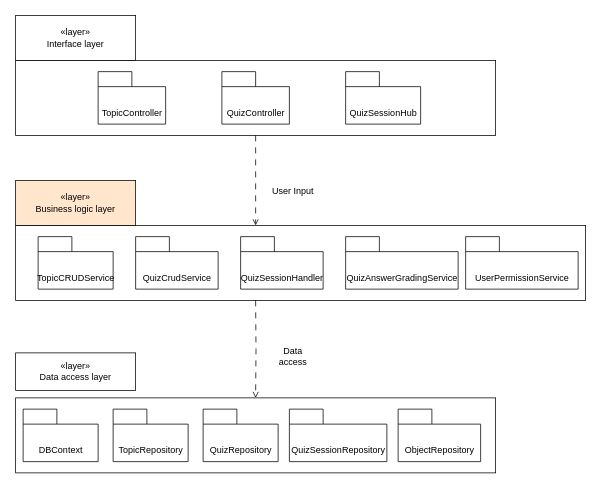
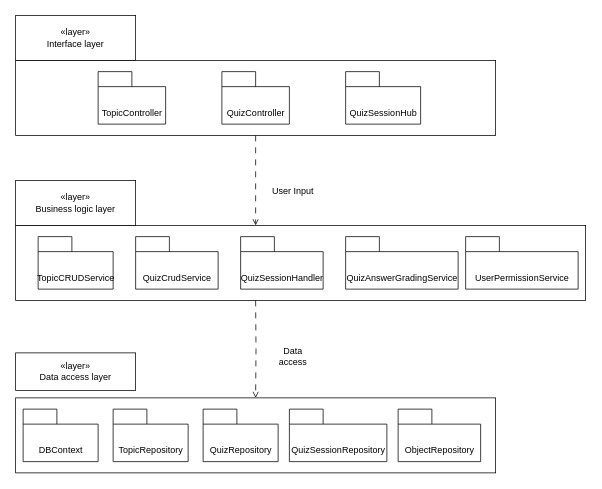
node "«layer» Business logic layer": fillcolor #ffe6cc -> #ffffff
